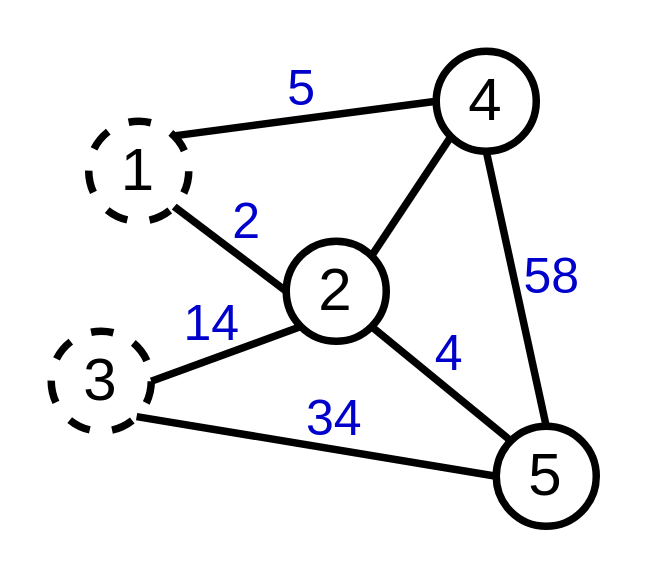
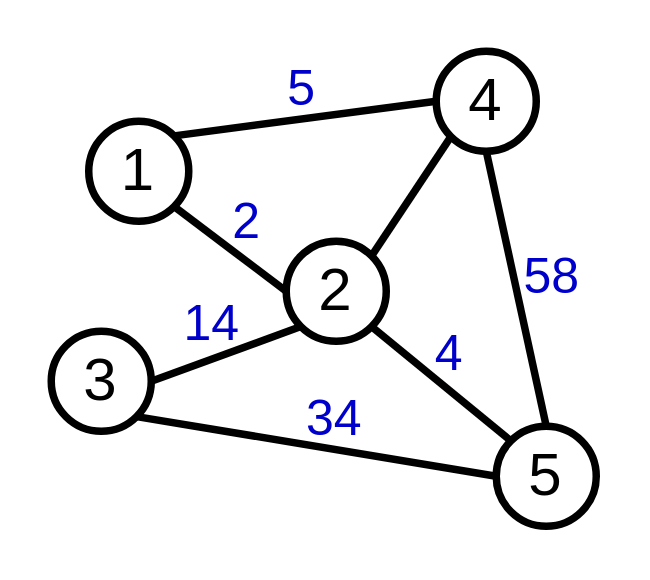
node "1": style dashed -> solid
node "3": style dashed -> solid
